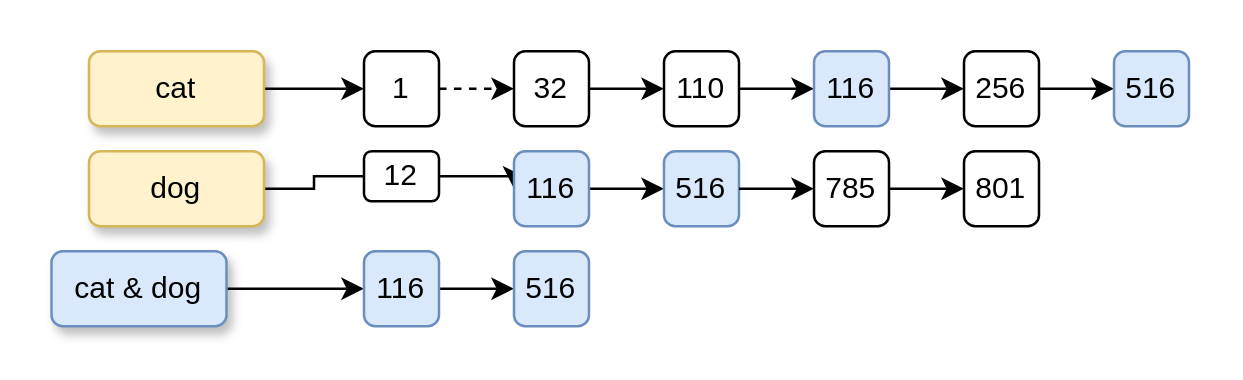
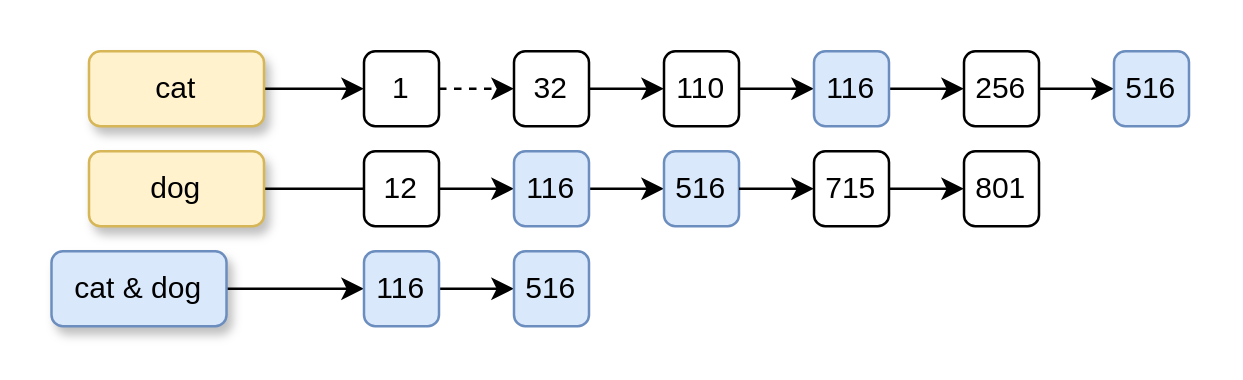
node "12": size 75x50 -> 75x75
node "785": label "785" -> "715"
